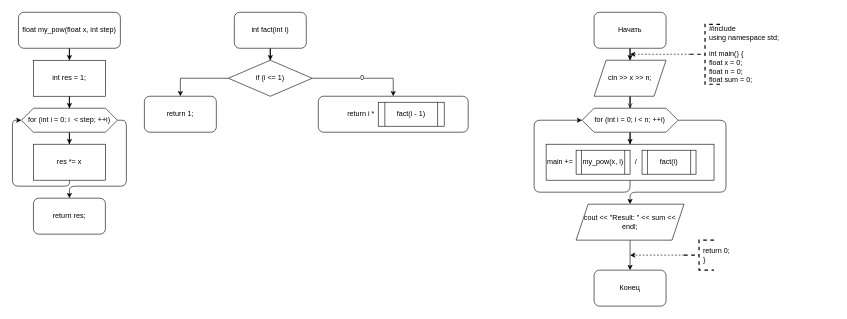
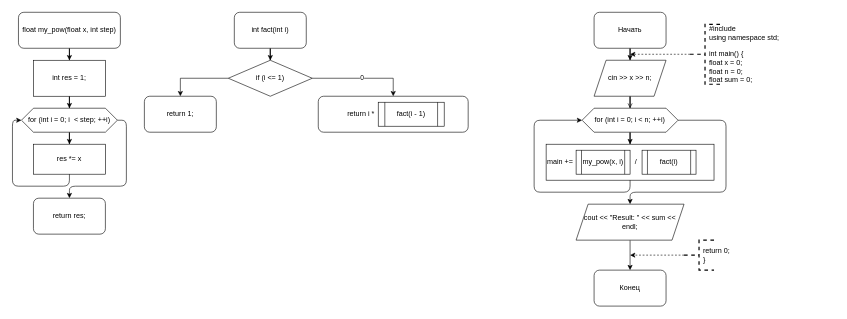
node "res *= x": size 72x36 -> 72x30
